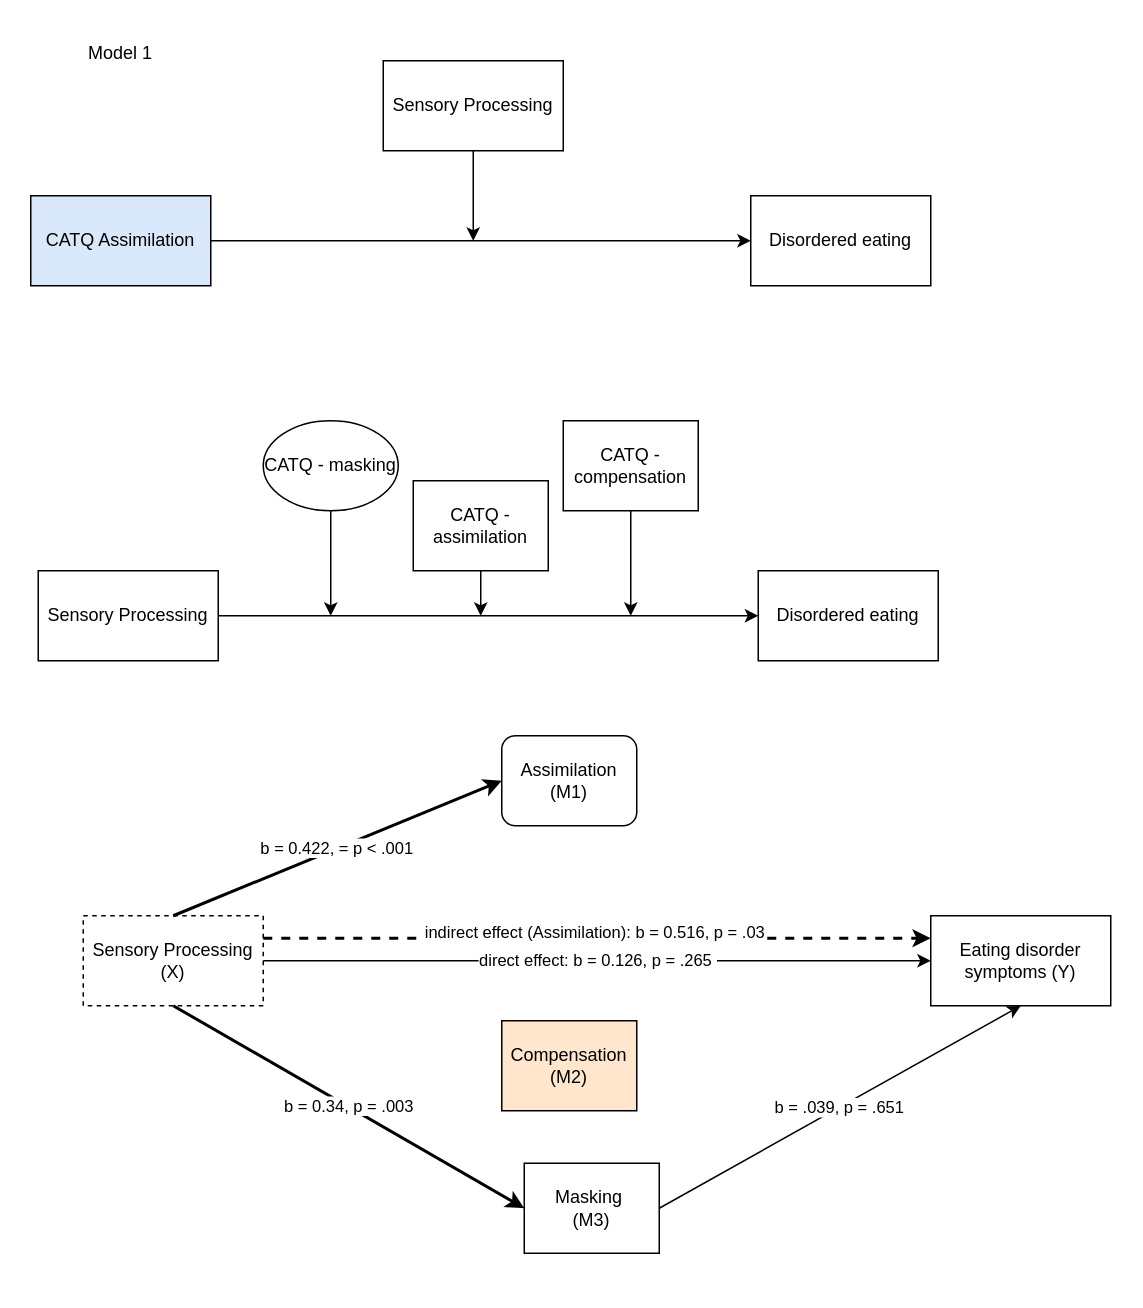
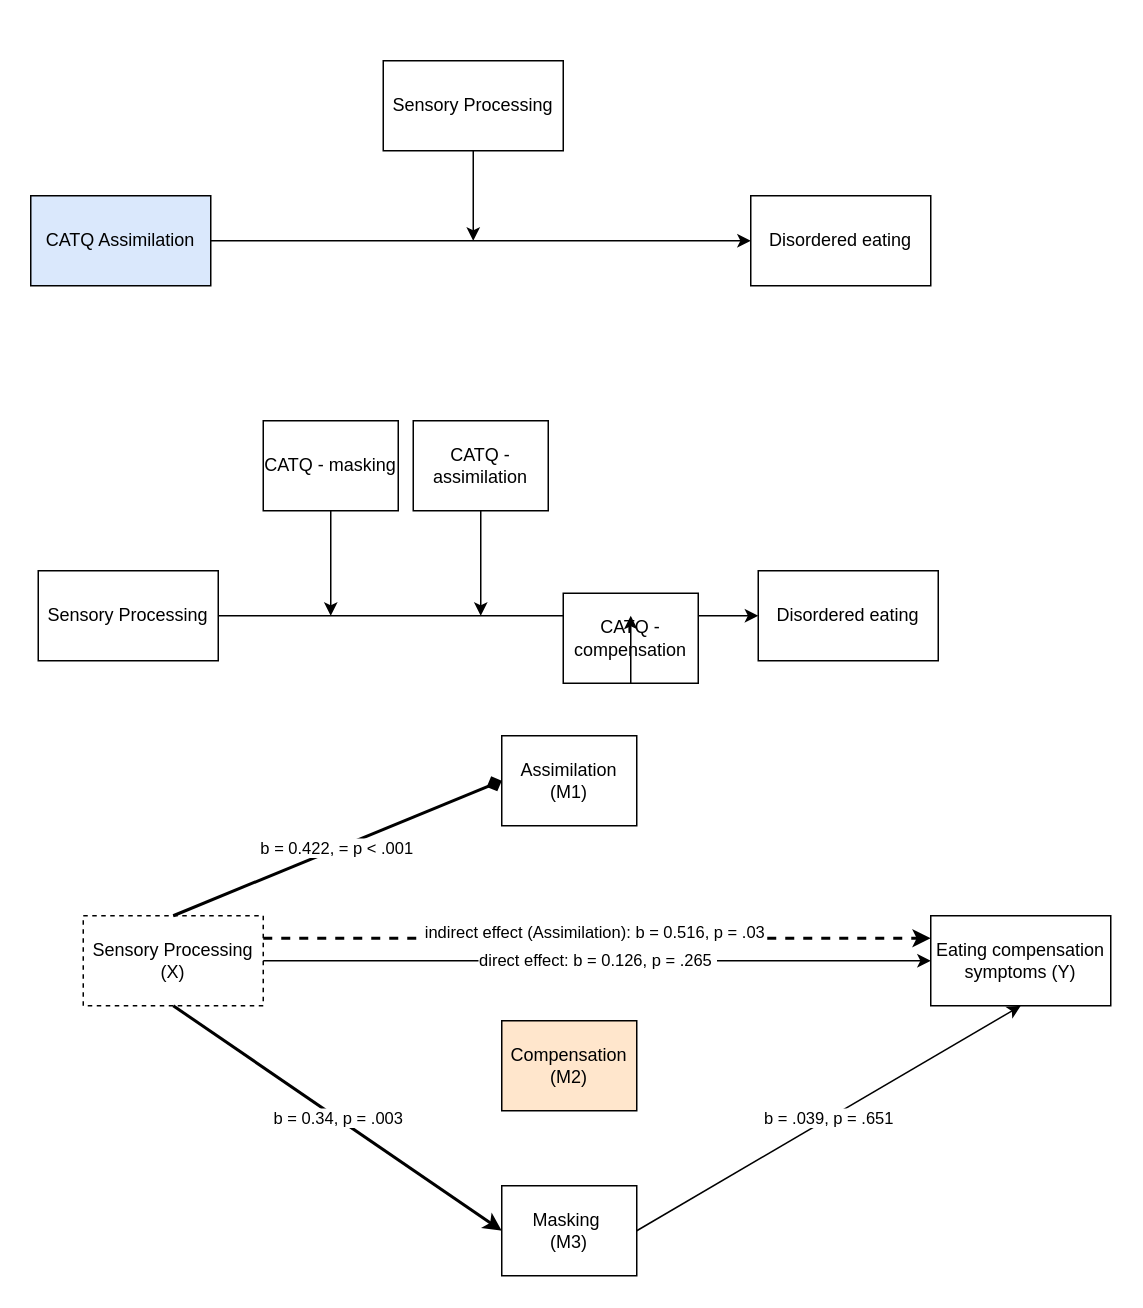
node "Model 1": removed
node "CATQ - masking": shape ellipse -> rectangle
node "CATQ - compensation": moved (631, 466) -> (631, 638)
node "CATQ - assimilation": moved (481, 526) -> (481, 466)
node "Assimilation (M1)": shape rounded rectangle -> rectangle
edge "Sensory Processing (X)" -> "Assimilation (M1)": arrowhead classic -> diamond
node "Eating disorder symptoms (Y)": label "Eating disorder symptoms (Y)" -> "Eating compensation symptoms (Y)"
node "Masking (M3)": moved (592, 1208) -> (569, 1231)
